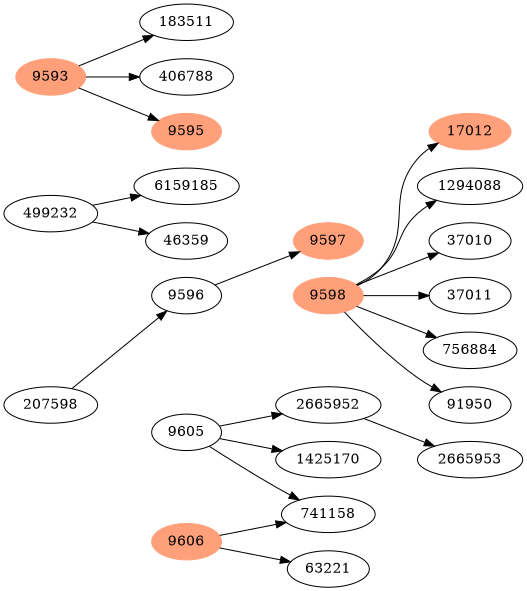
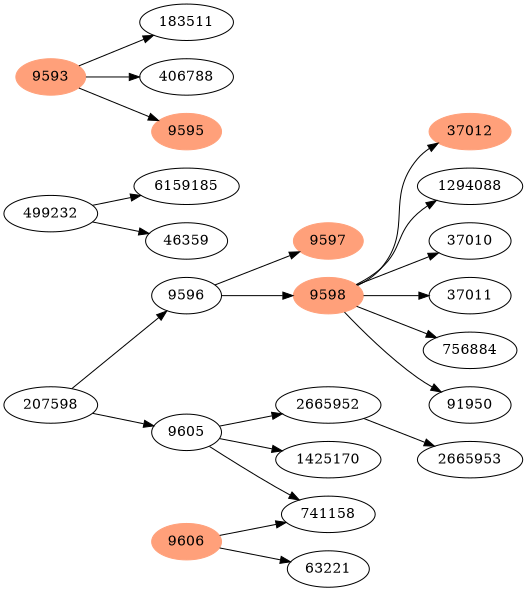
node "17012": label "17012" -> "37012"
edge "9596" -> "9598": added
edge "207598" -> "9605": added
